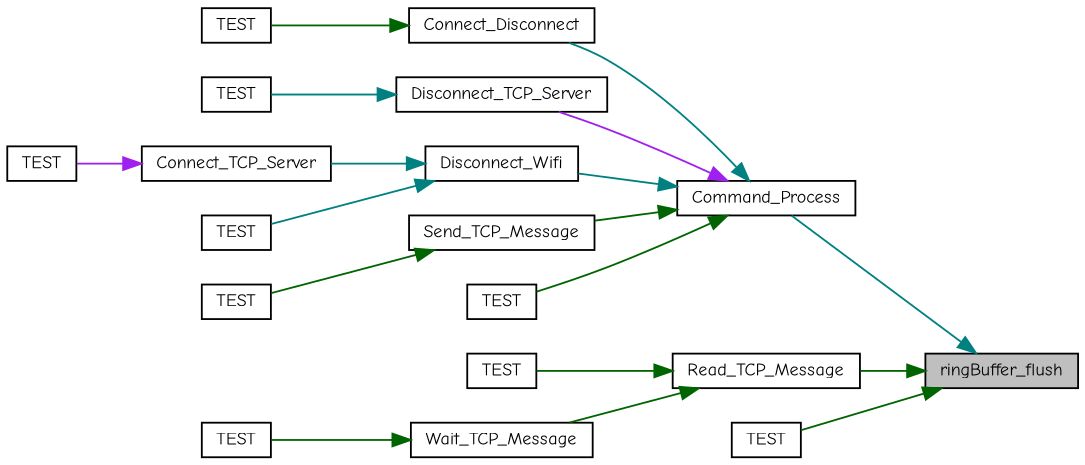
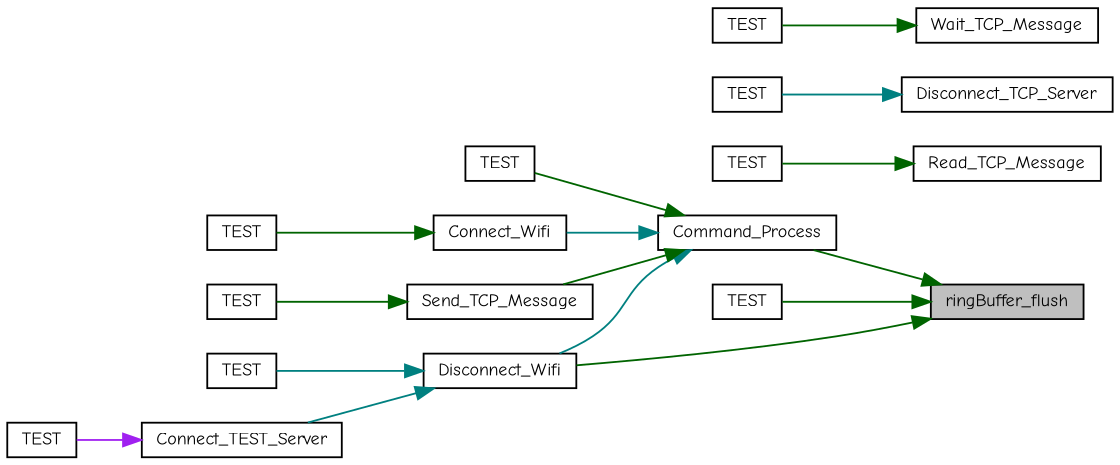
node "Connect_Disconnect": label "Connect_Disconnect" -> "Connect_Wifi"
edge "Disconnect_TCP_Server" -> "Command_Process": removed
node "Connect_TCP_Server": label "Connect_TCP_Server" -> "Connect_TEST_Server"
edge "Command_Process" -> "ringBuffer_flush": color teal -> darkgreen
edge "Read_TCP_Message" -> "ringBuffer_flush": now "Disconnect_Wifi" -> "ringBuffer_flush"
edge "Wait_TCP_Message" -> "Read_TCP_Message": removed
